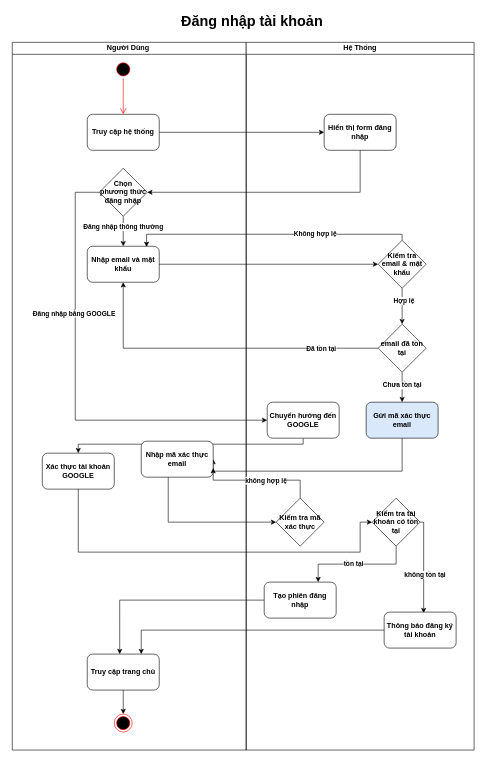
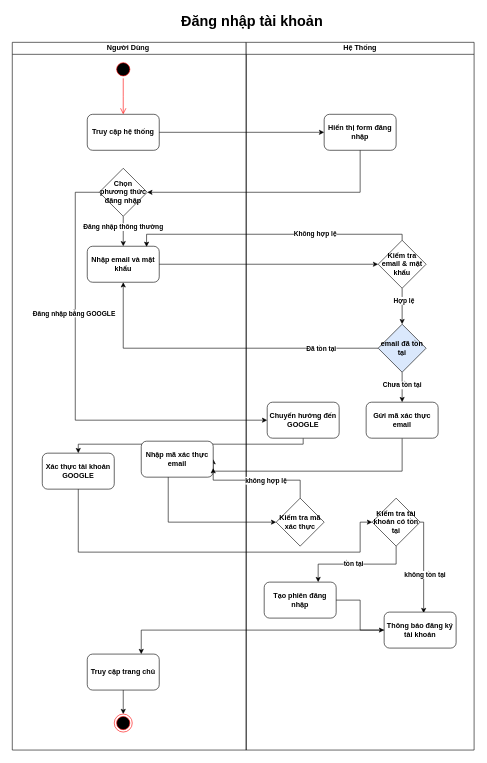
node "email đã tồn tại": fillcolor #ffffff -> #dae8fc
node "Gửi mã xác thực email": fillcolor #dae8fc -> #ffffff
edge "Tạo phiên đăng nhập" -> "Truy cập trang chủ": now "Tạo phiên đăng nhập" -> "Thông báo đăng ký tài khoản"
